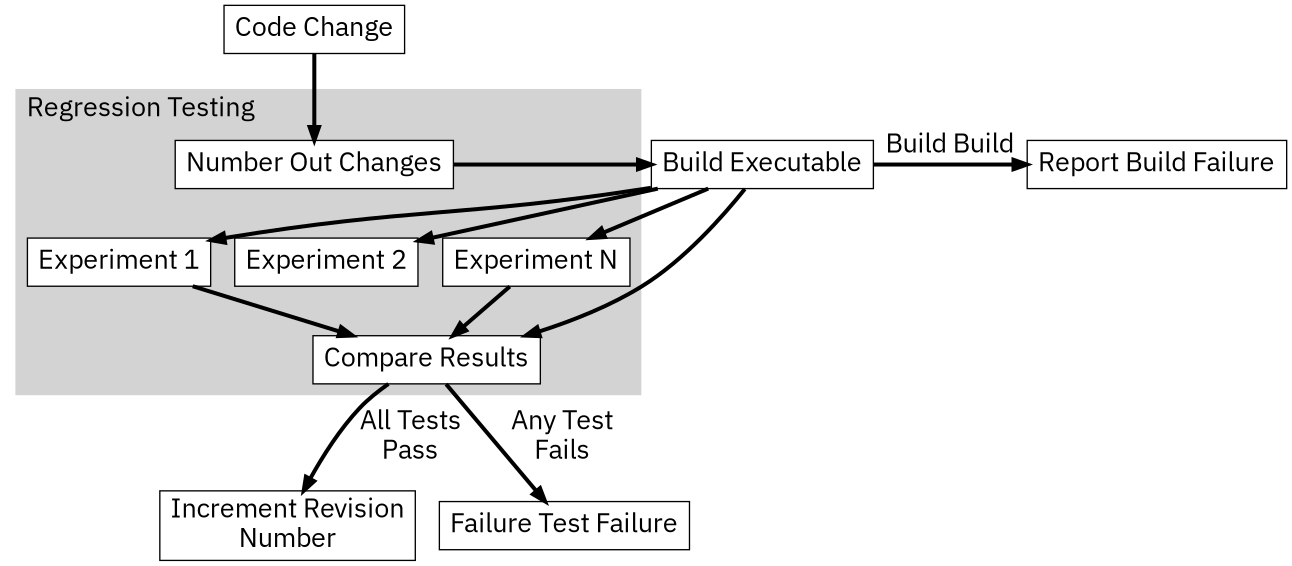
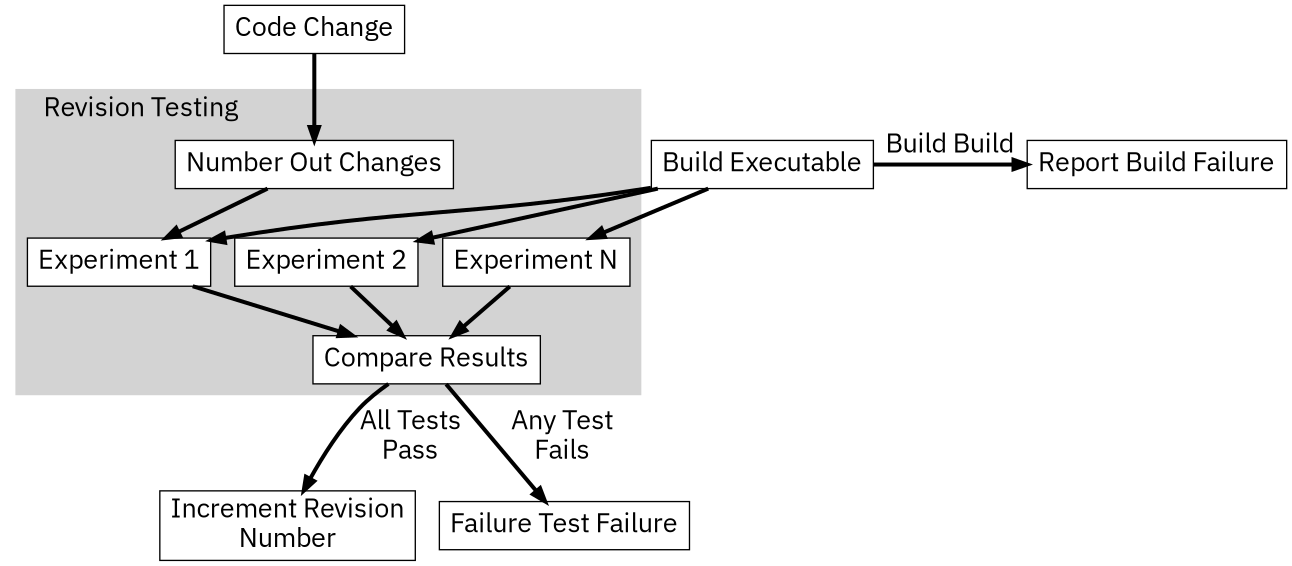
cluster "Regression Testing": label "Regression Testing" -> "Revision Testing"
edge "Number Out Changes" -> "Build Executable": now "Number Out Changes" -> "Experiment 1"
edge "Build Executable" -> "Compare Results": now "Experiment 2" -> "Compare Results"
